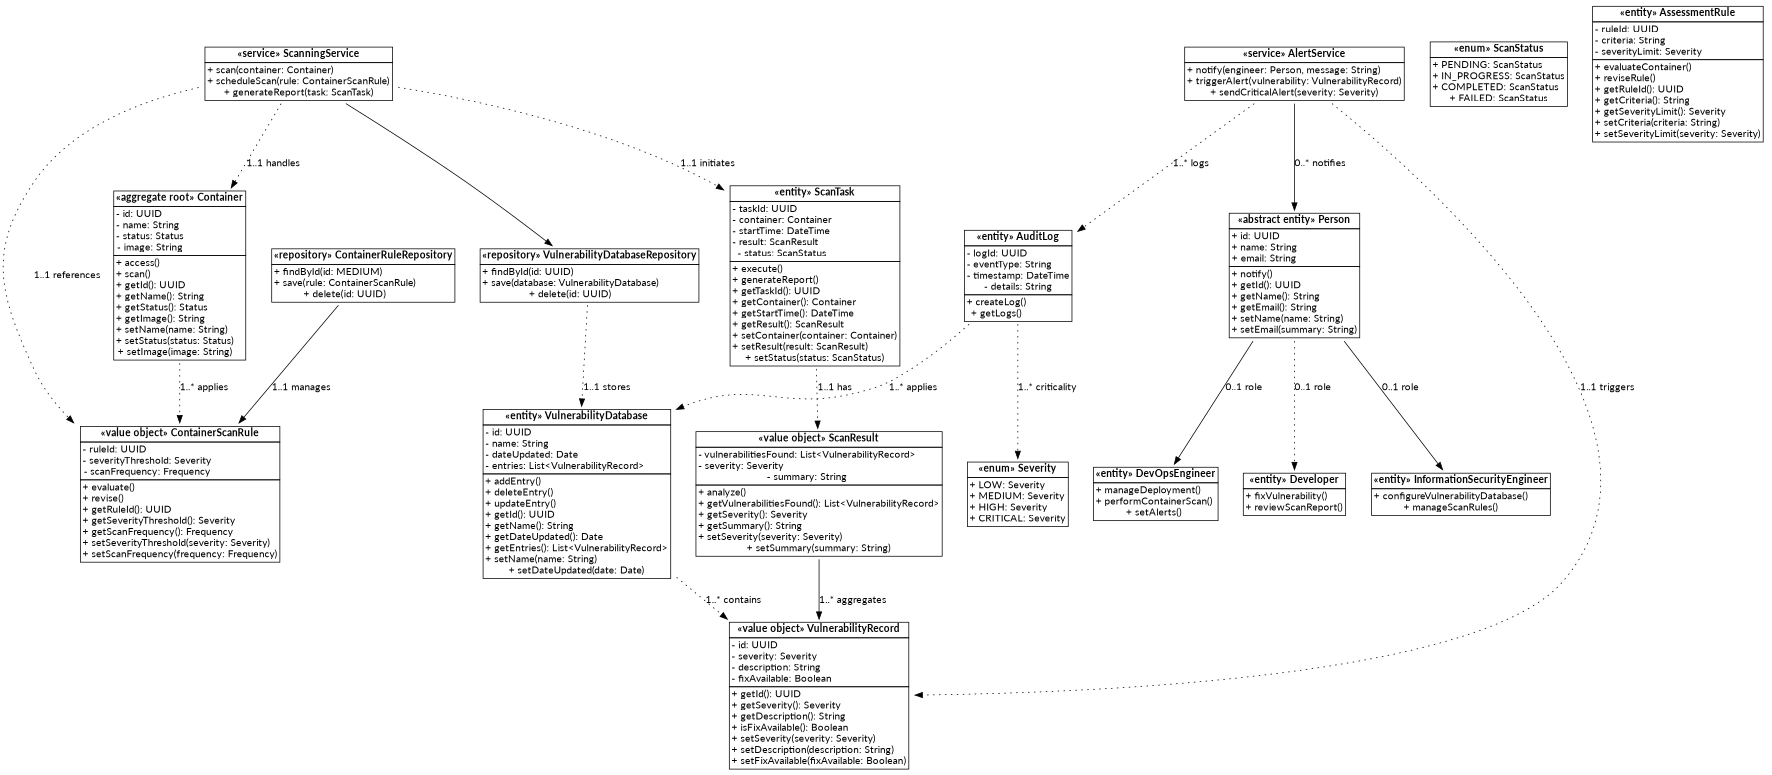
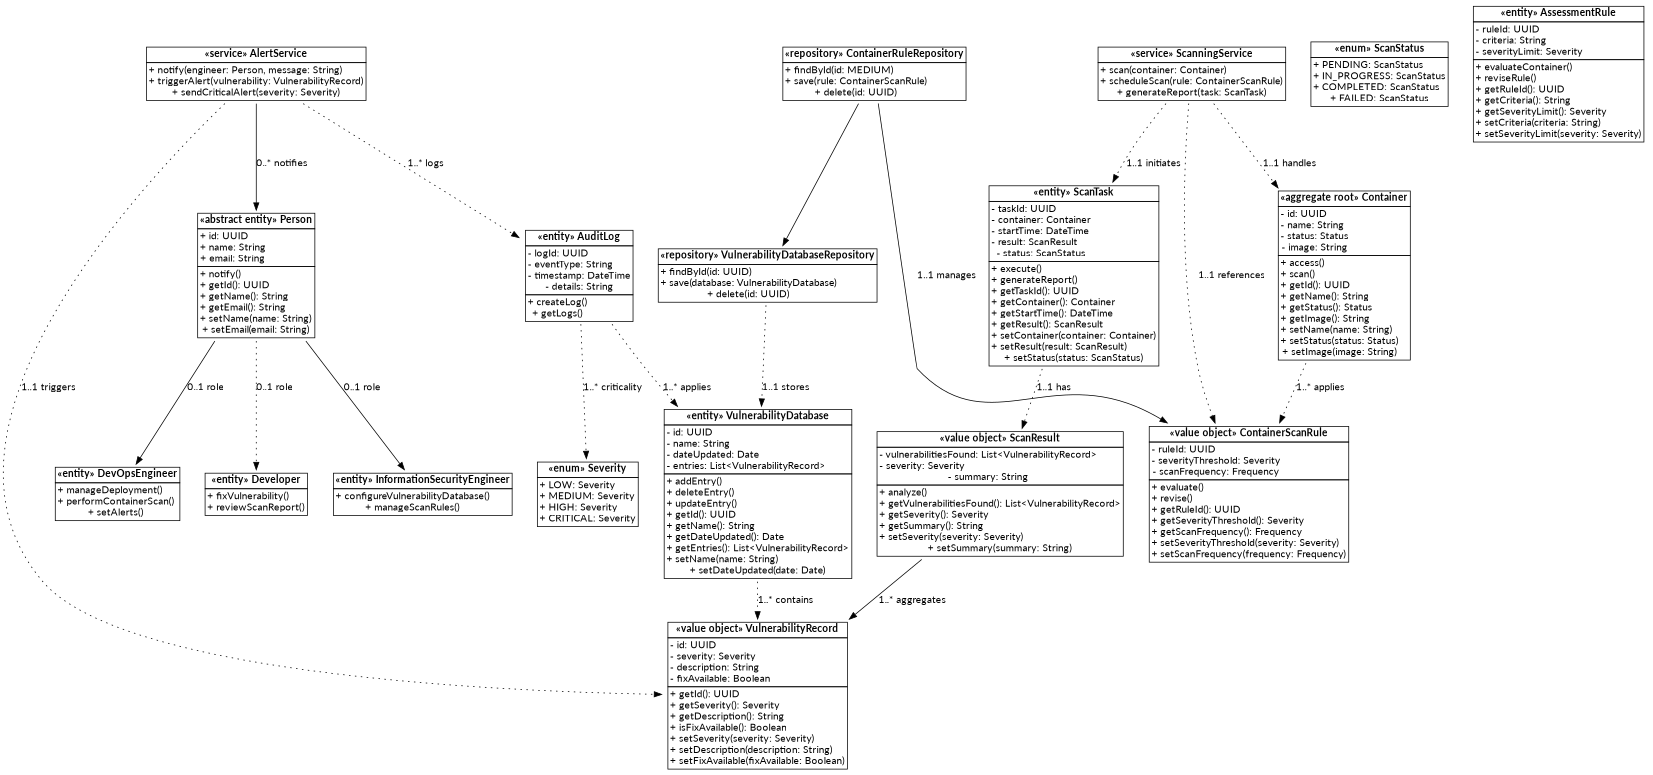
edge "«service» ScanningService" -> "«repository» VulnerabilityDatabaseRepository": now "«repository» ContainerRuleRepository" -> "«repository» VulnerabilityDatabaseRepository"
node "«abstract entity» Person": text "+ setEmail(summary: String)" -> "+ setEmail(email: String)"
